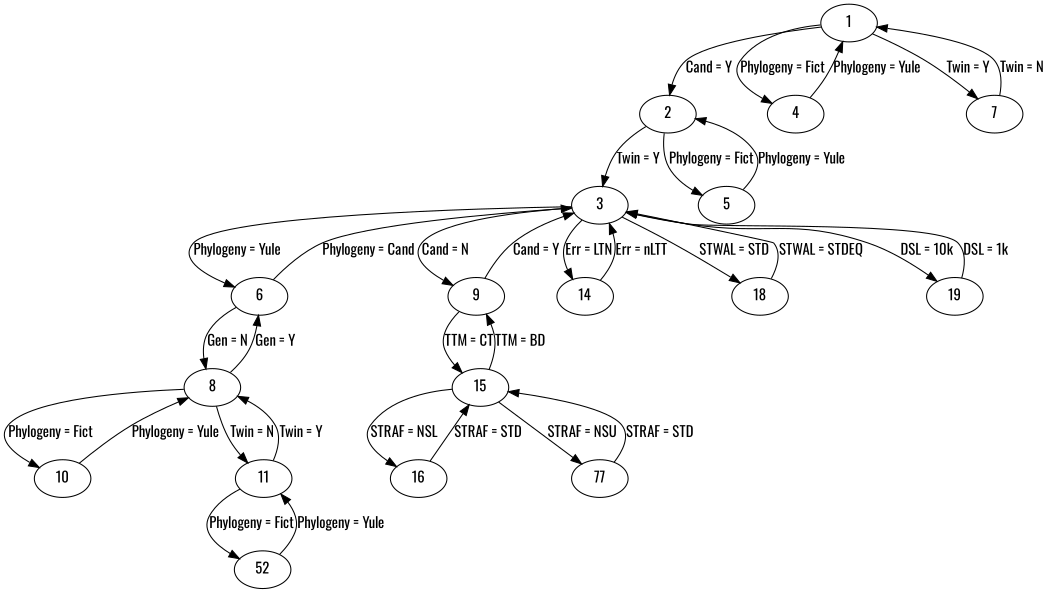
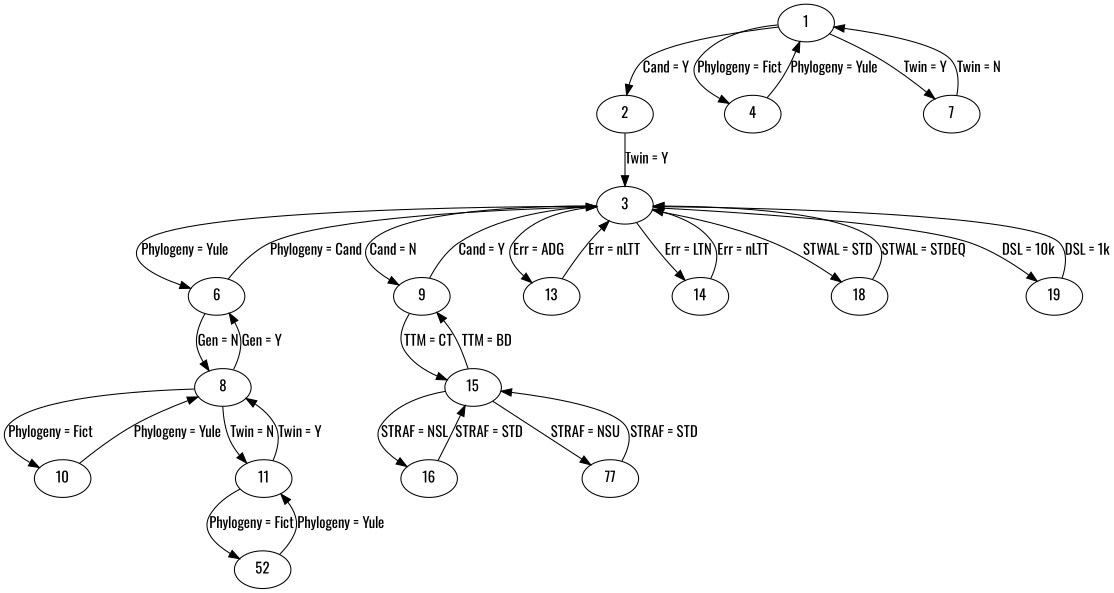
node "5": removed
node "13": added
